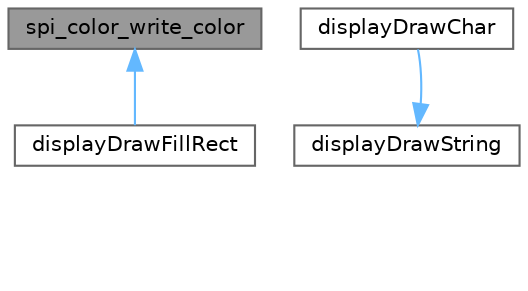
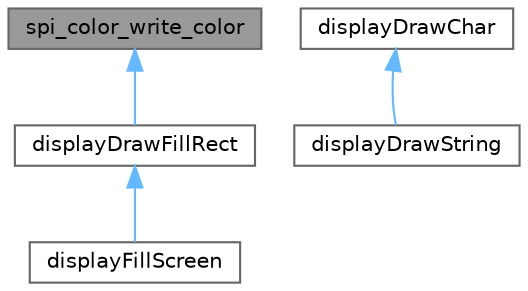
edge "displayDrawChar" -> "displayDrawString": reversed
node "displayFillScreen": added
